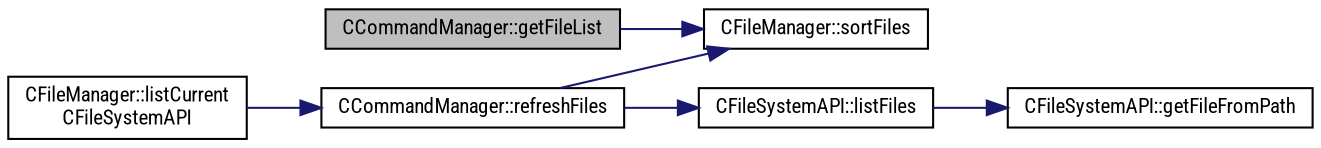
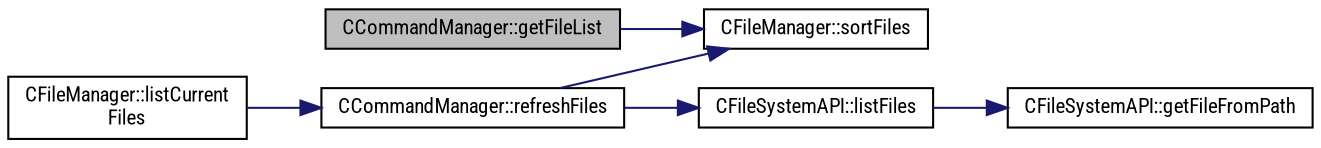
node "CFileManager::listCurrent CFileSystemAPI": label "CFileManager::listCurrent CFileSystemAPI" -> "CFileManager::listCurrent Files"
